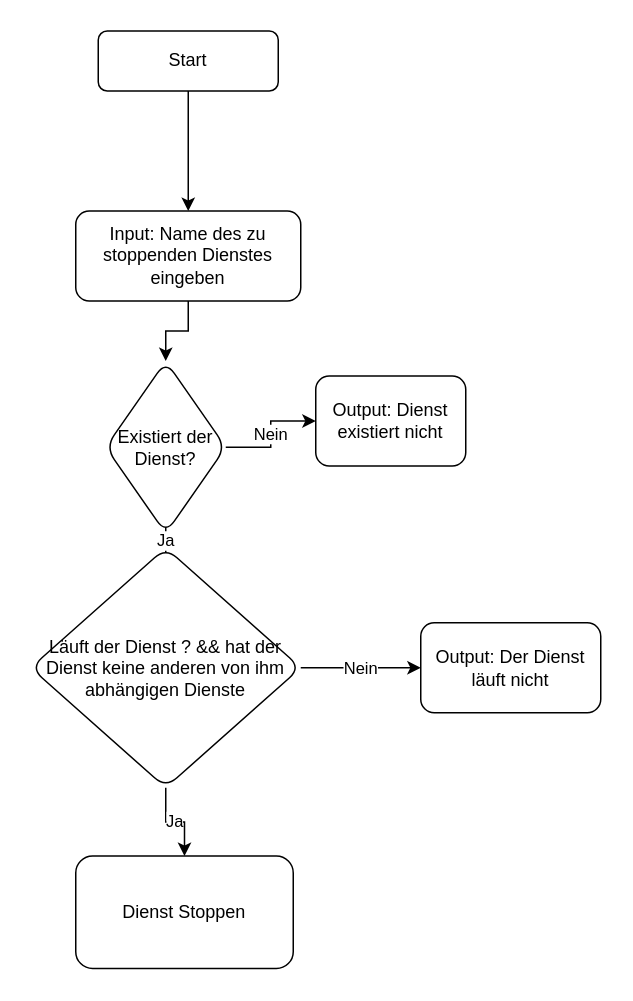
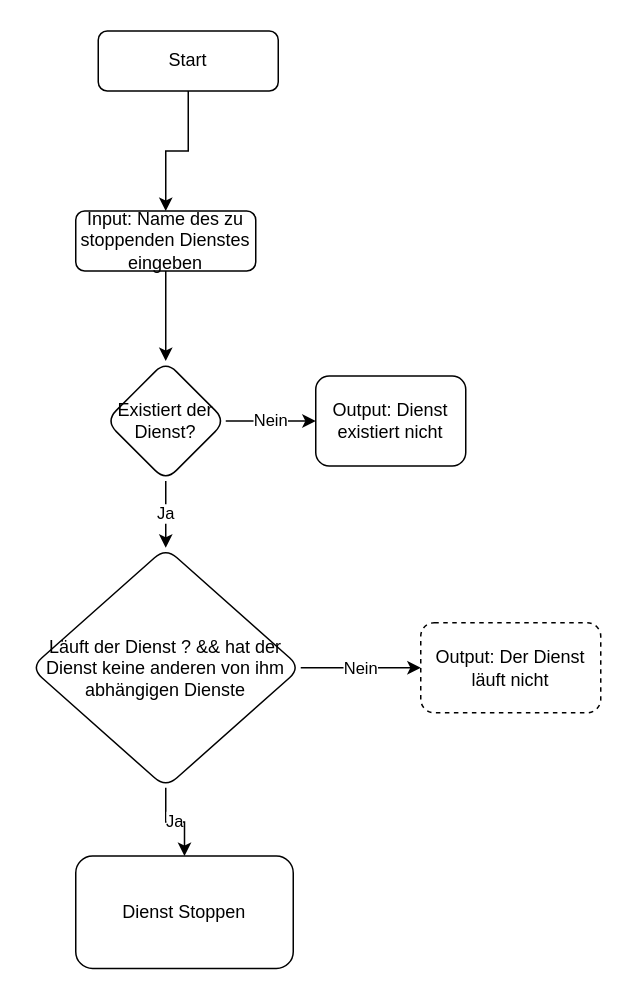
node "Input: Name des zu stoppenden Dienstes eingeben": size 225x90 -> 180x60
node "Existiert der Dienst?": size 120x173 -> 120x120
node "Output: Der Dienst läuft nicht": style solid -> dashed
